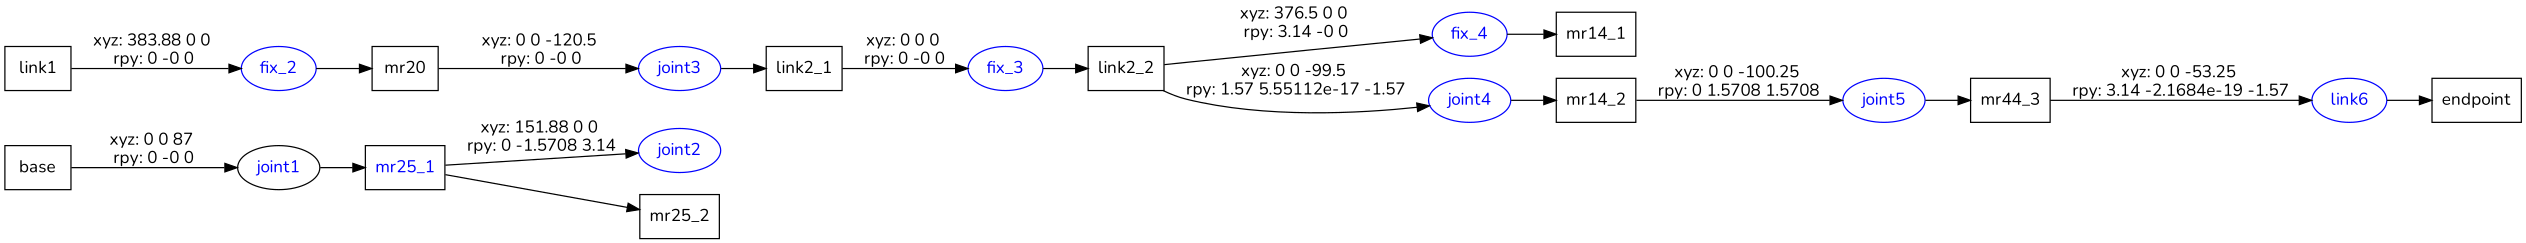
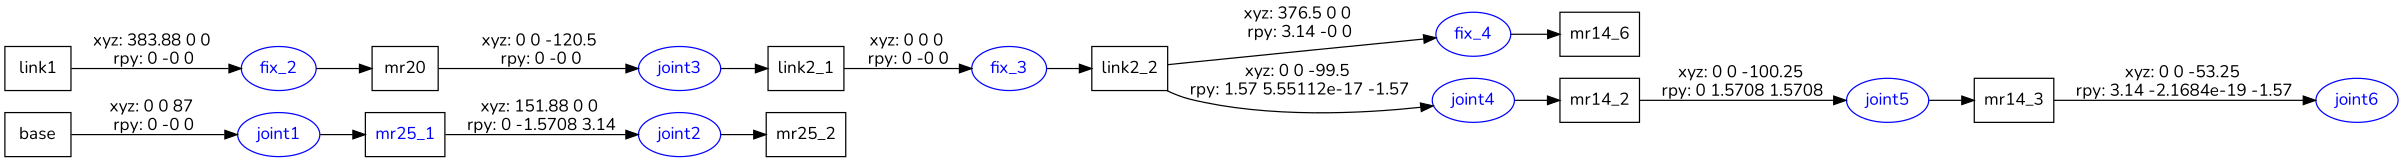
node "mr14_1": label "mr14_1" -> "mr14_6"
node "mr44_3": label "mr44_3" -> "mr14_3"
node "link6": label "link6" -> "joint6"
node "endpoint": removed
node "joint1": color black -> blue
edge "mr25_1" -> "mr25_2": now "joint2" -> "mr25_2"
